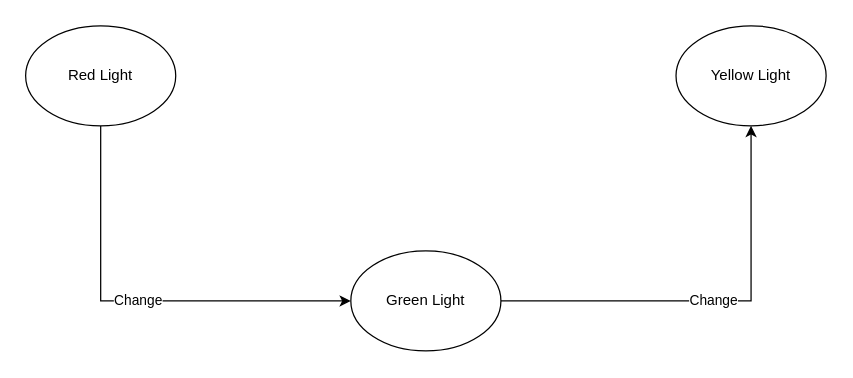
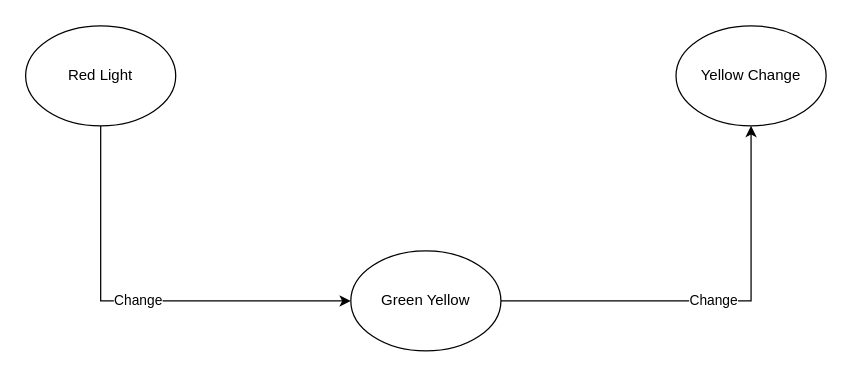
node "Yellow Light": label "Yellow Light" -> "Yellow Change"
node "Green Light": label "Green Light" -> "Green Yellow"
